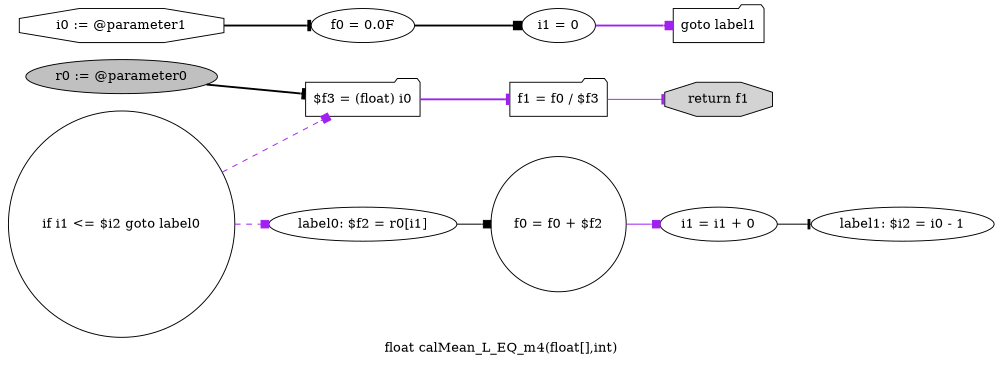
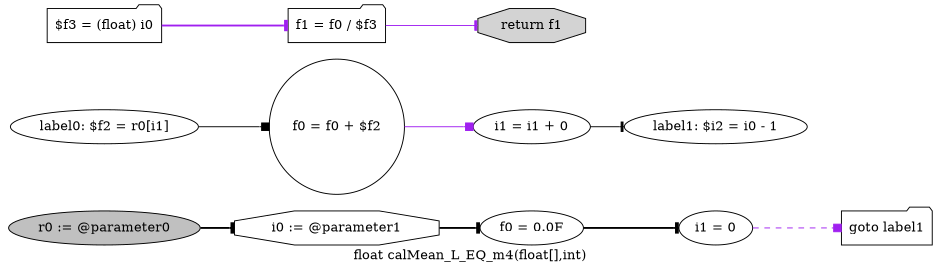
edge "f0 = 0.0F" -> "i1 = 0": arrowhead box -> tee
edge "i1 = 0" -> "goto label1": style bold -> dashed
edge "r0 := @parameter0" -> "$f3 = (float) i0": now "r0 := @parameter0" -> "i0 := @parameter1"
node "if i1 <= $i2 goto label0": removed
